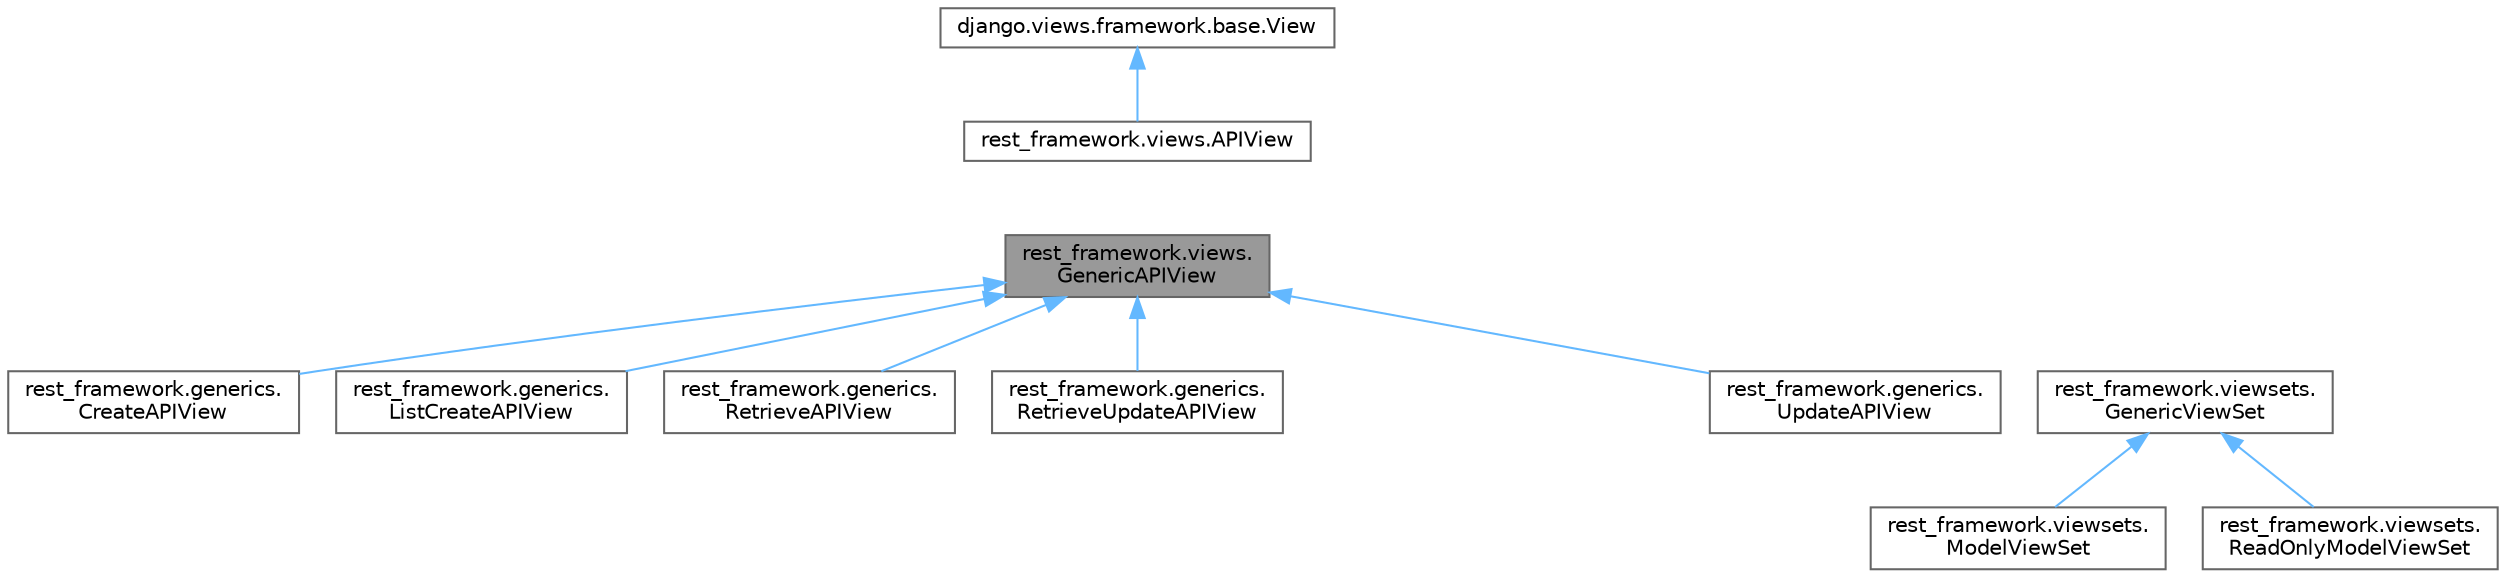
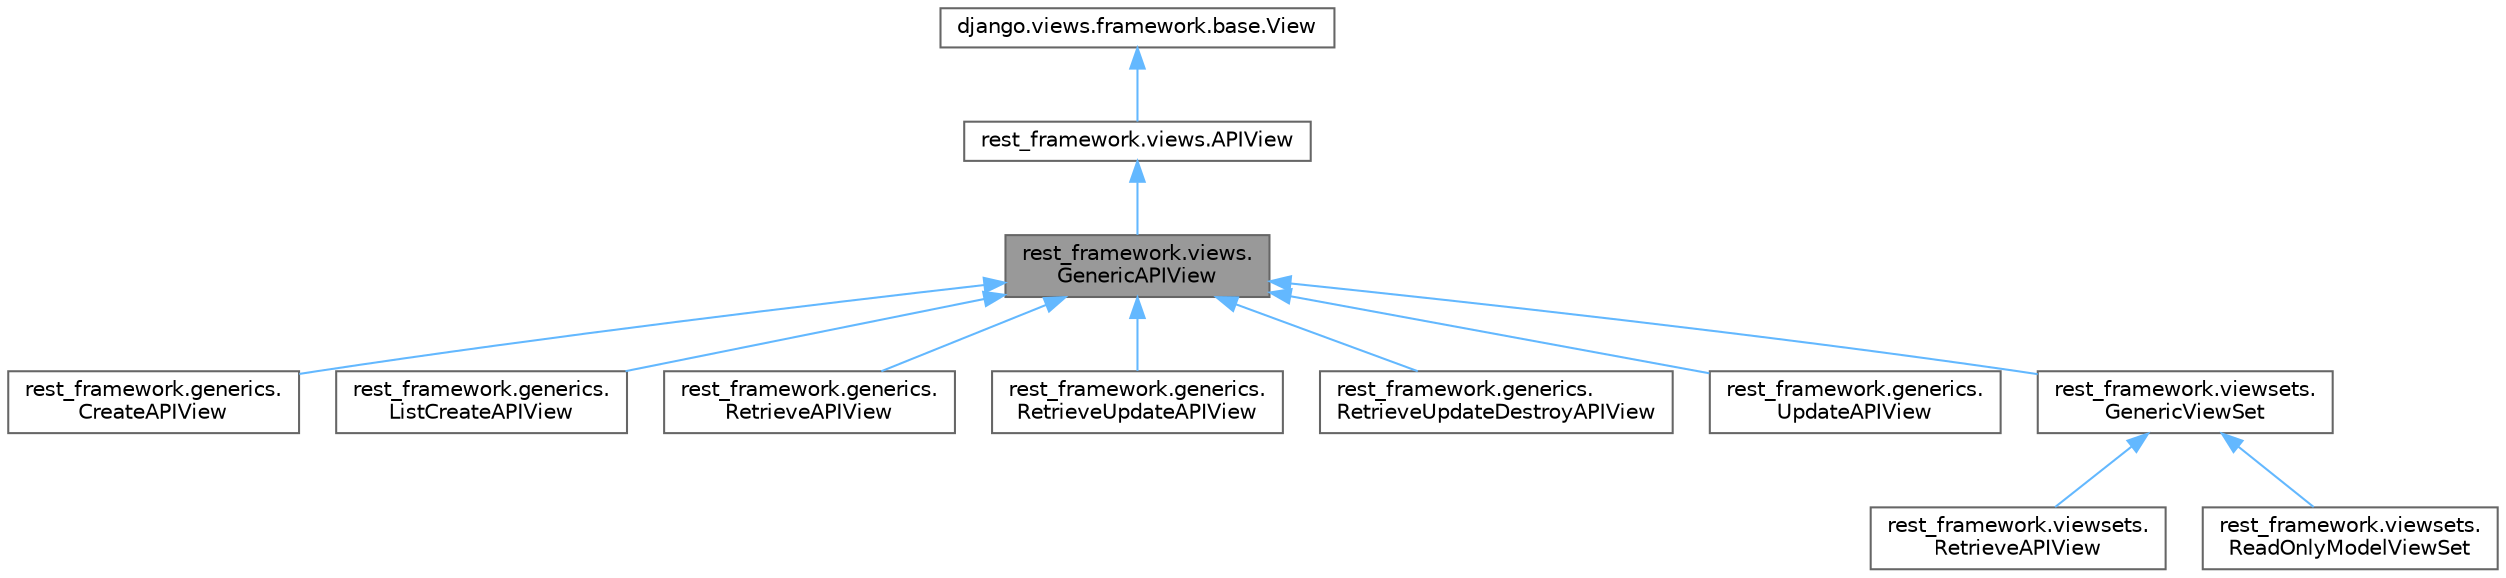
edge "rest_framework.views. GenericAPIView" -> "rest_framework.views.APIView": added
edge "rest_framework.viewsets. GenericViewSet" -> "rest_framework.views. GenericAPIView": added
node "rest_framework.generics. RetrieveUpdateDestroyAPIView": added
node "rest_framework.viewsets. ModelViewSet": label "rest_framework.viewsets. ModelViewSet" -> "rest_framework.viewsets. RetrieveAPIView"
